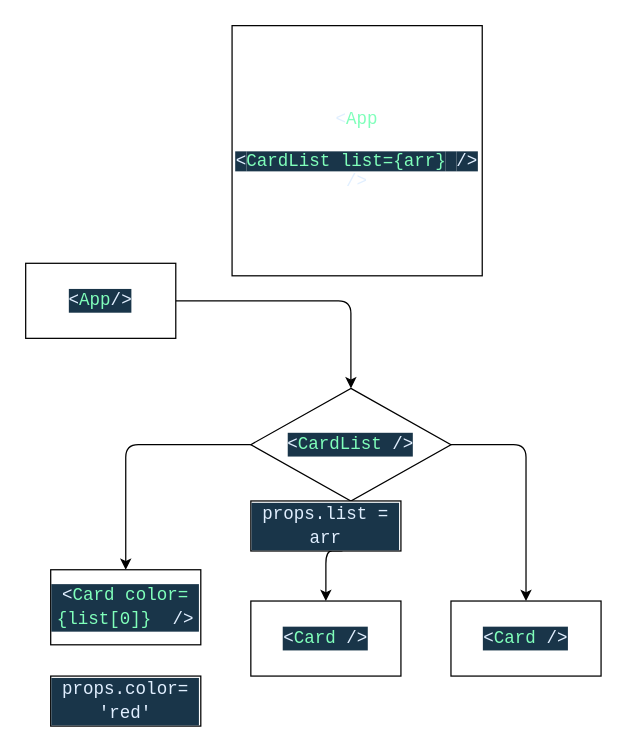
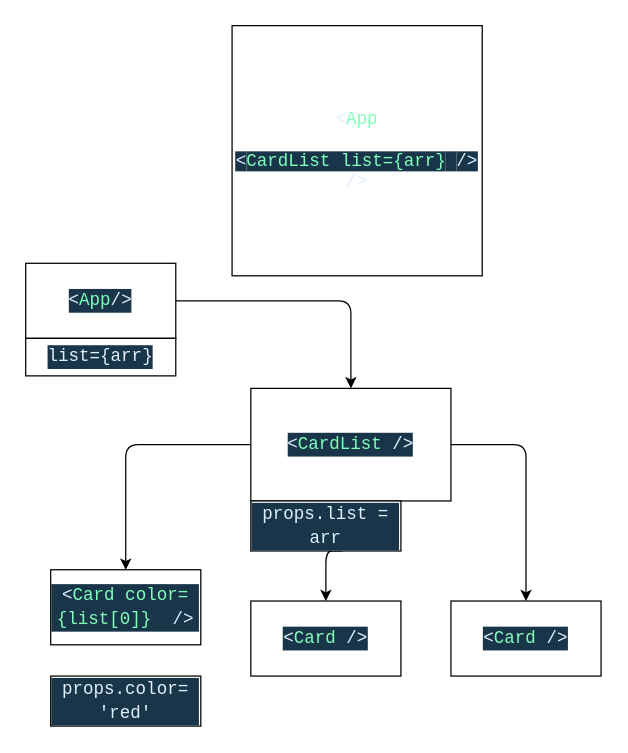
node "list={arr}": added
node "<CardList />": shape diamond -> rectangle
